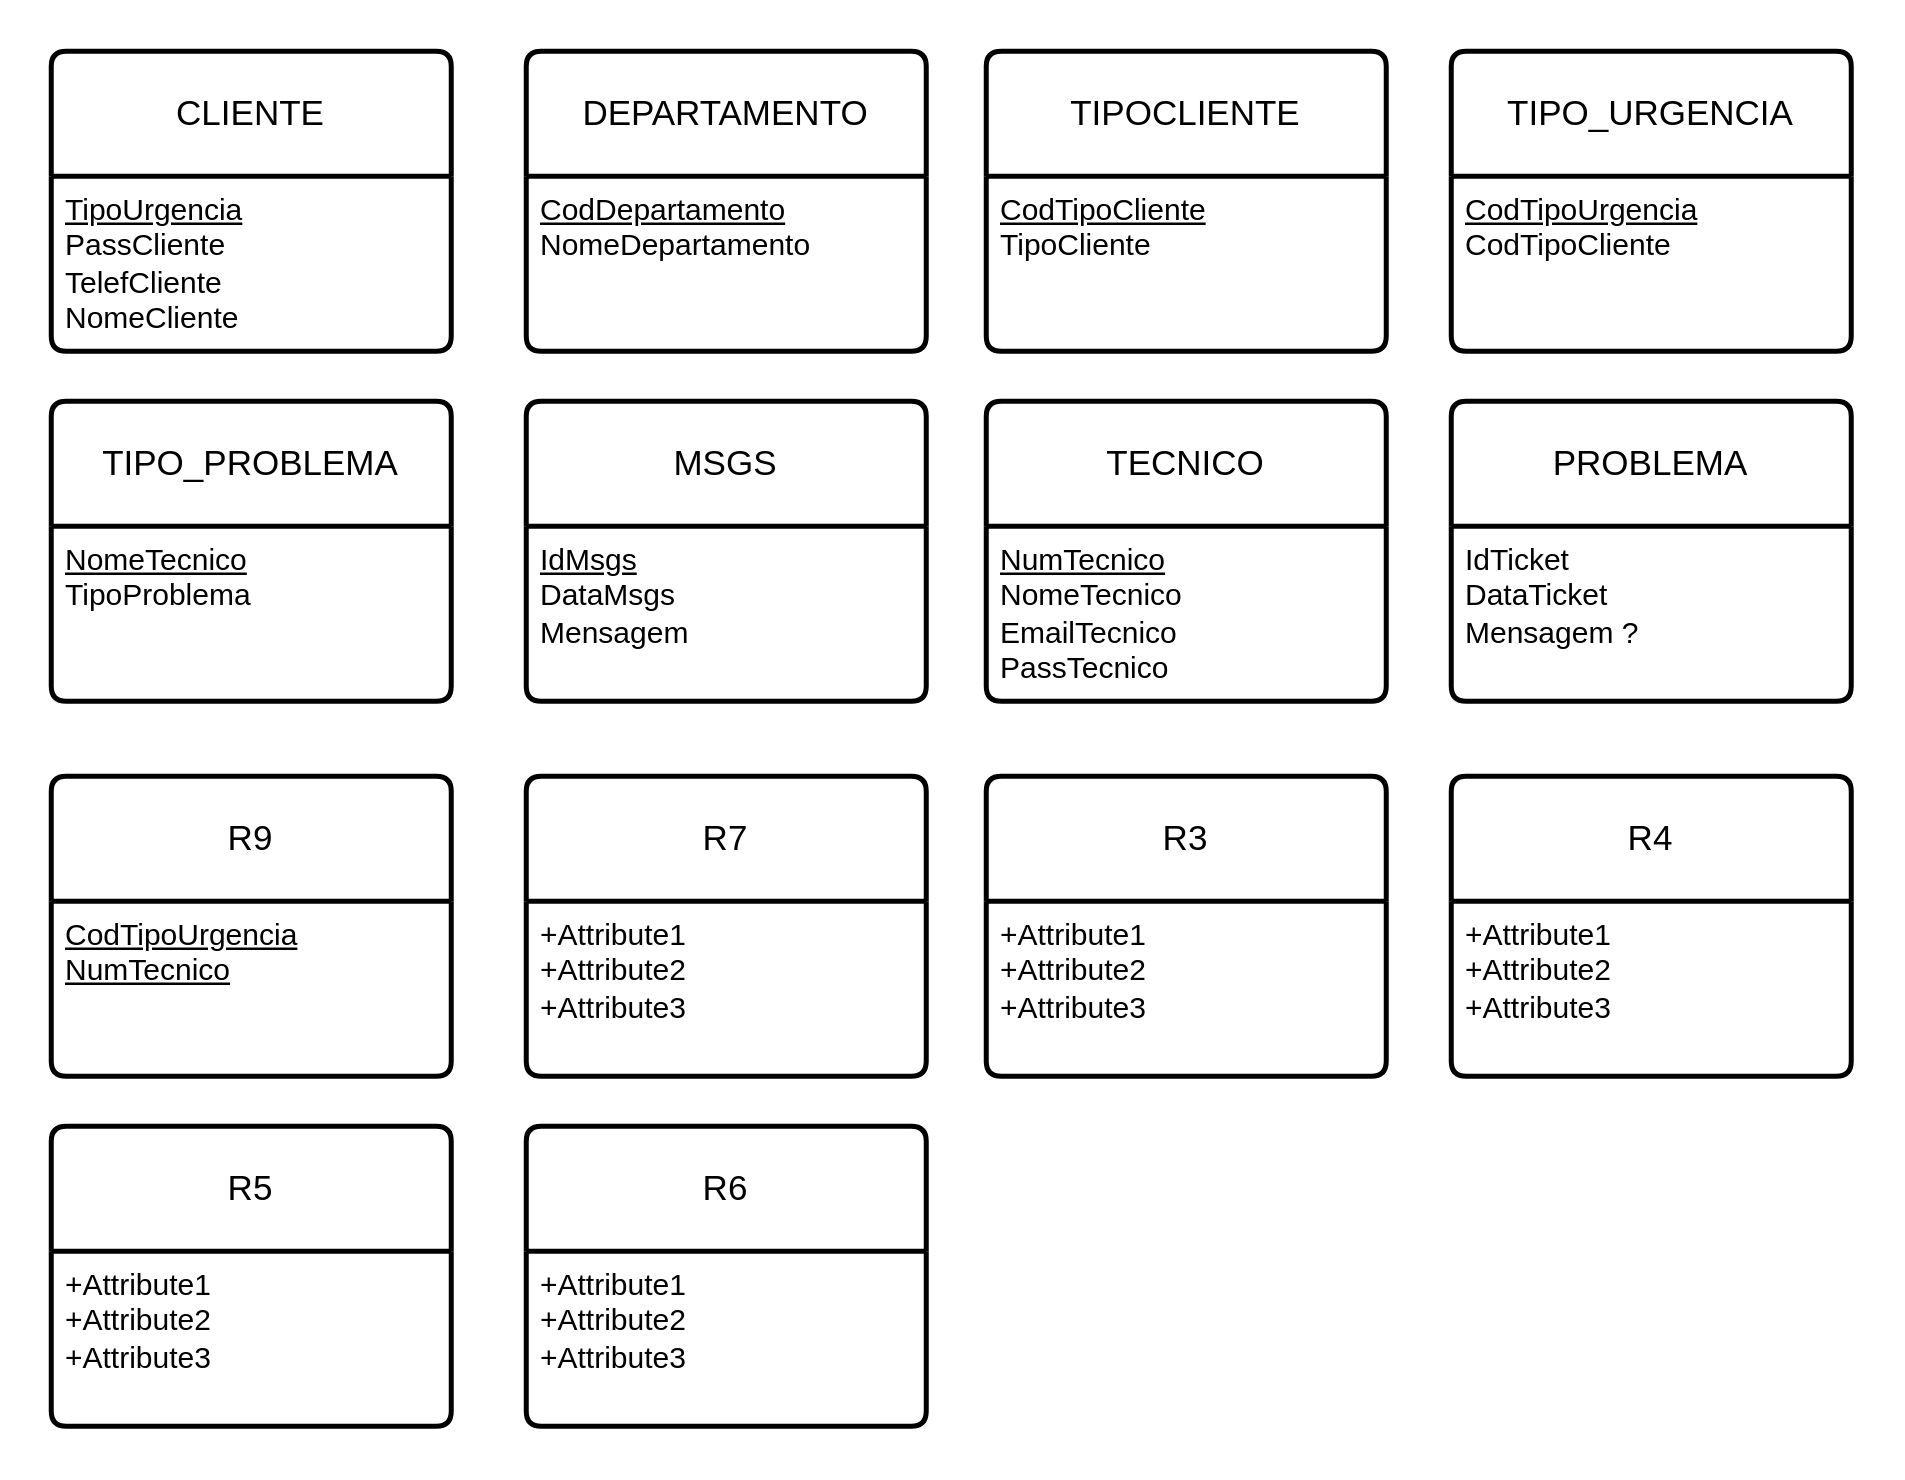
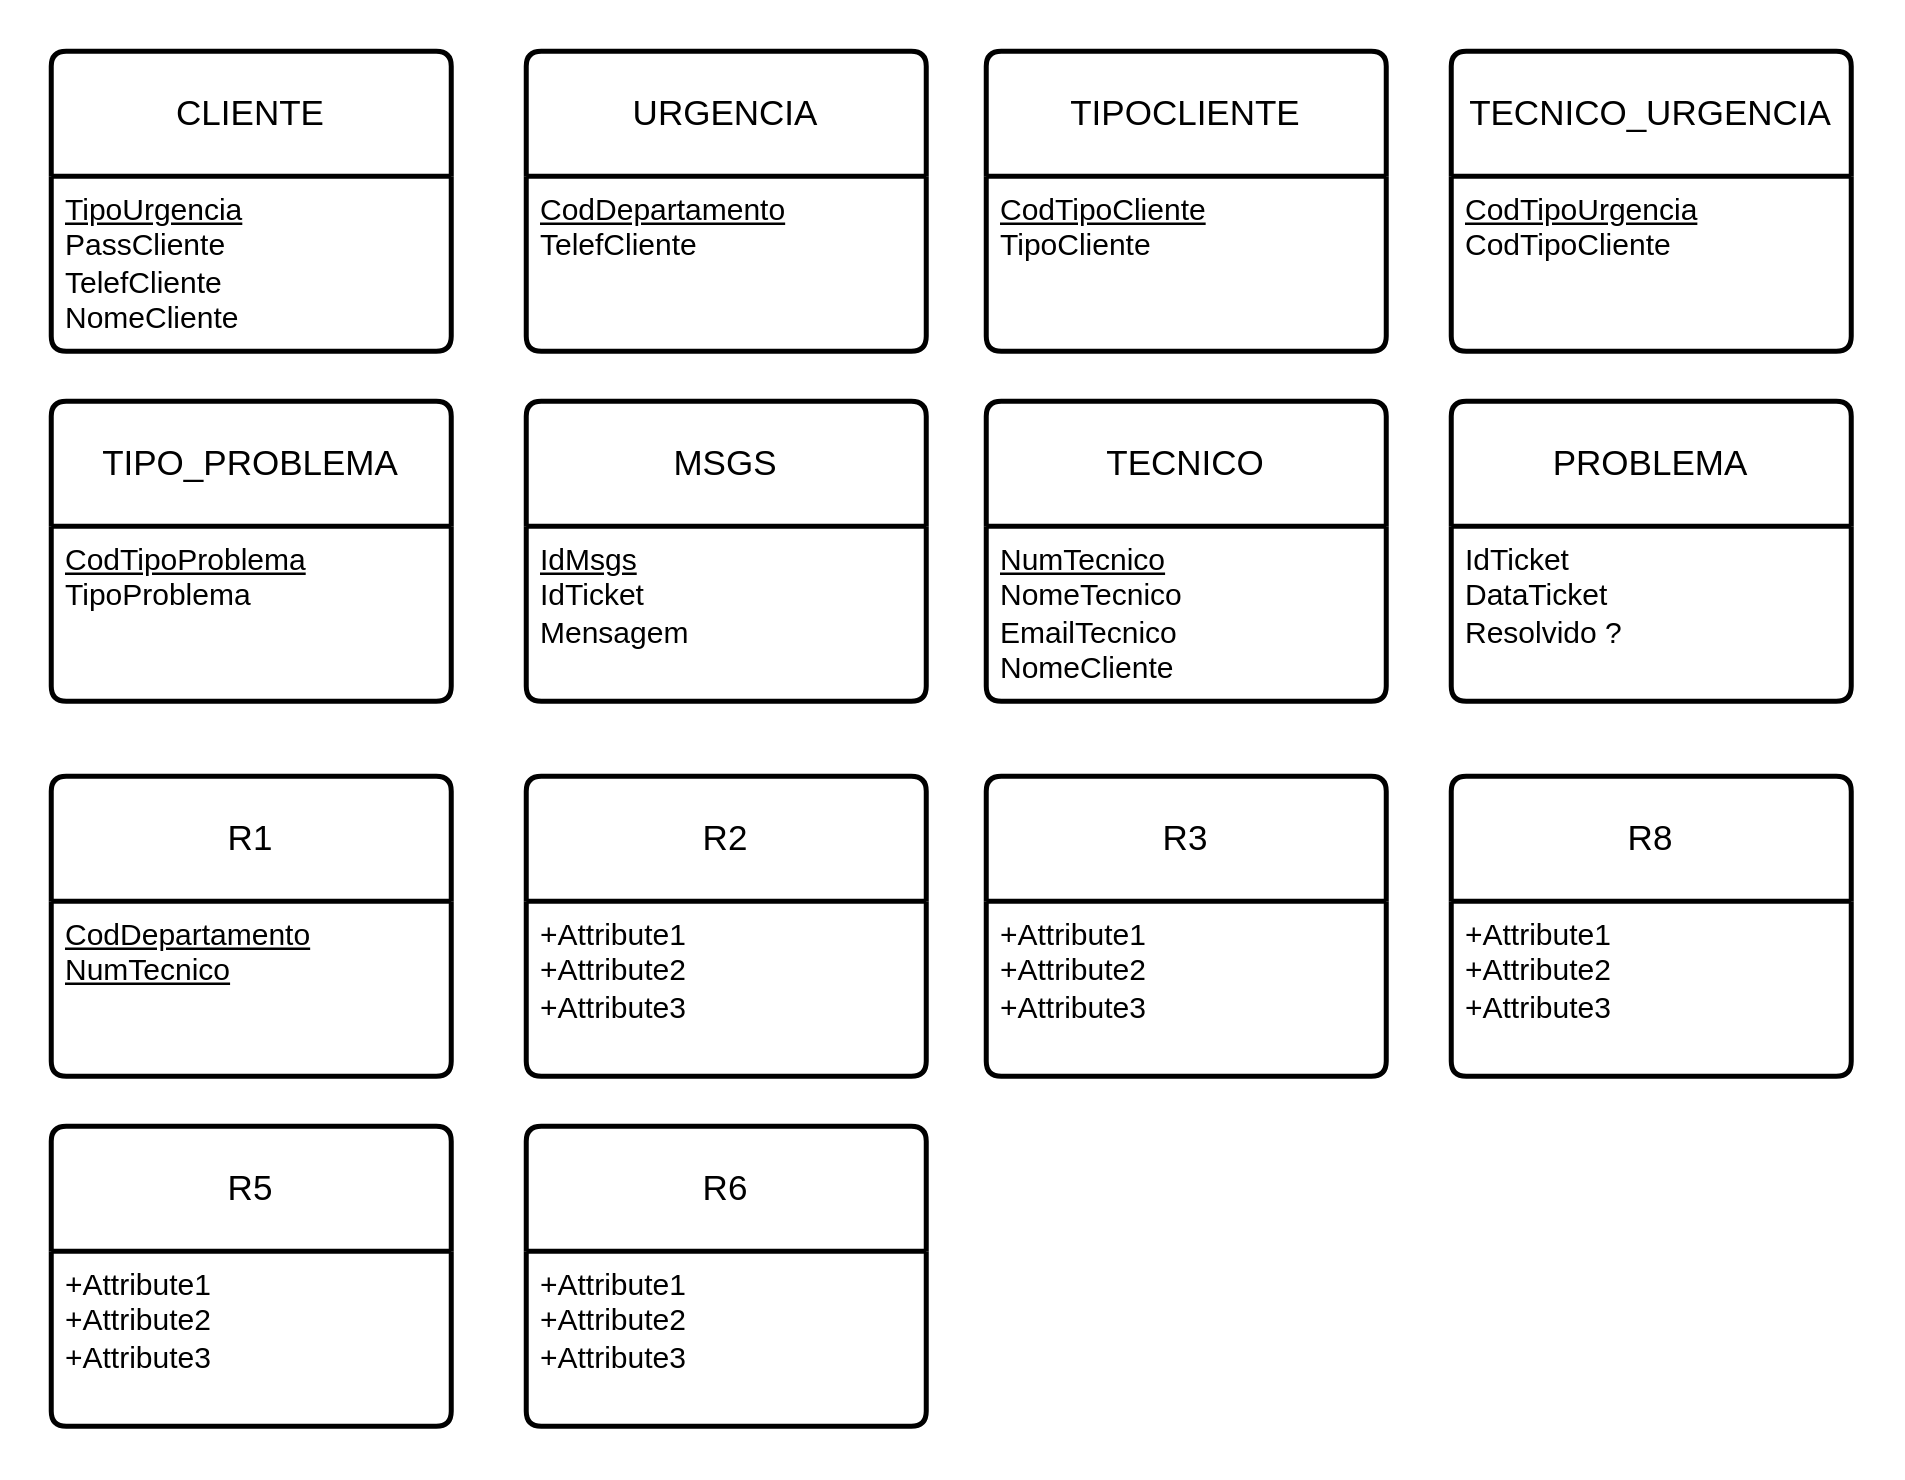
node "DEPARTAMENTO": label "DEPARTAMENTO" -> "URGENCIA"
node "TIPO_URGENCIA": label "TIPO_URGENCIA" -> "TECNICO_URGENCIA"
node "CodDepartamento NomeDepartamento": label "CodDepartamento NomeDepartamento" -> "CodDepartamento TelefCliente"
node "NomeTecnico TipoProblema": label "NomeTecnico TipoProblema" -> "CodTipoProblema TipoProblema"
node "IdMsgs DataMsgs Mensagem": label "IdMsgs DataMsgs Mensagem" -> "IdMsgs IdTicket Mensagem"
node "IdTicket DataTicket Mensagem ?": label "IdTicket DataTicket Mensagem ?" -> "IdTicket DataTicket Resolvido ?"
node "NumTecnico NomeTecnico EmailTecnico PassTecnico": label "NumTecnico NomeTecnico EmailTecnico PassTecnico" -> "NumTecnico NomeTecnico EmailTecnico NomeCliente"
node "R9": label "R9" -> "R1"
node "R7": label "R7" -> "R2"
node "R4": label "R4" -> "R8"
node "CodTipoUrgencia NumTecnico": label "CodTipoUrgencia NumTecnico" -> "CodDepartamento NumTecnico"
